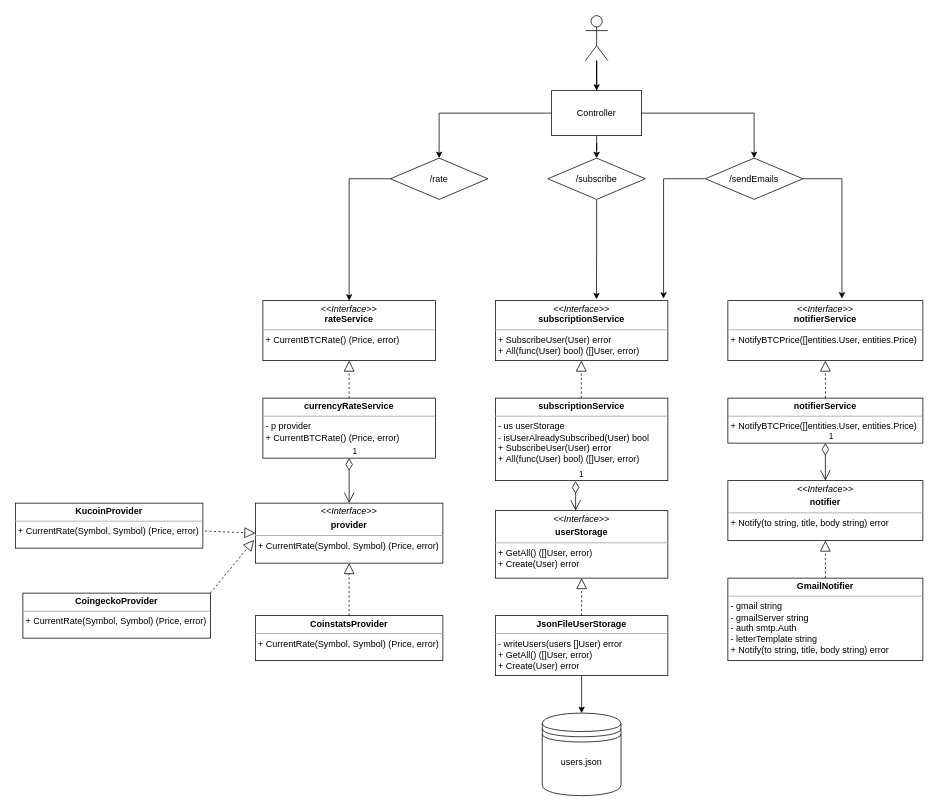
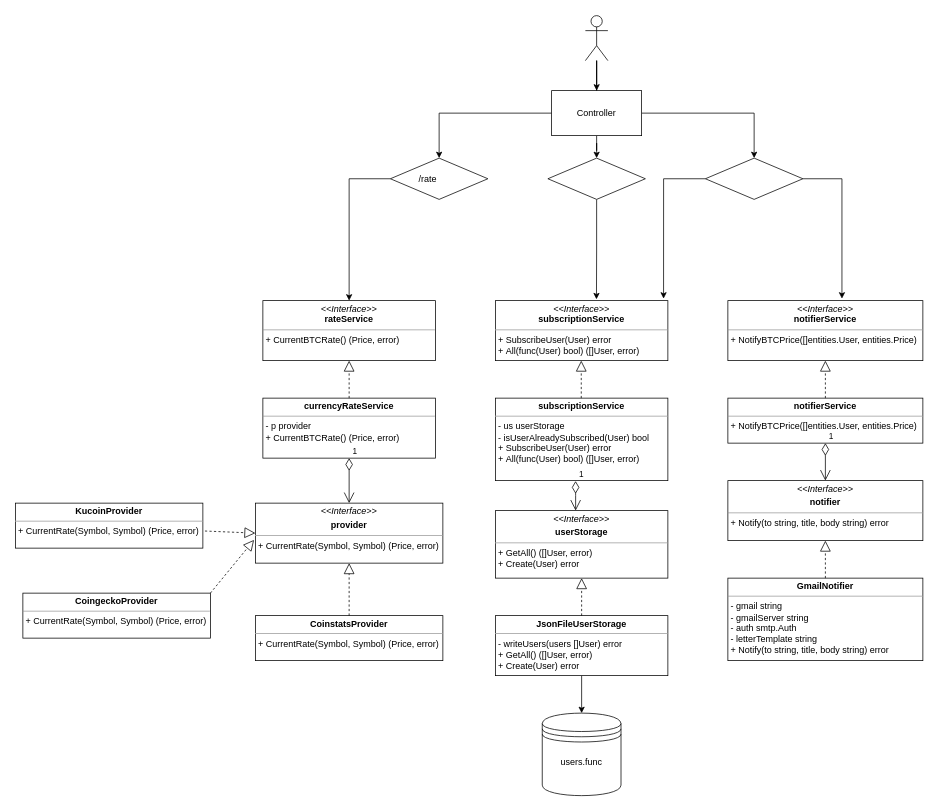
node "/rate": moved (439, 179) -> (428, 179)
node "/subscribe": removed
node "/sendEmails": removed
node "users.json": label "users.json" -> "users.func"
